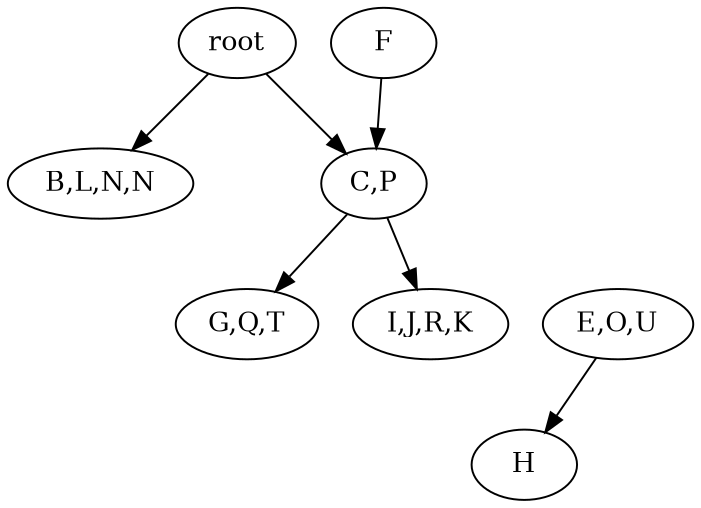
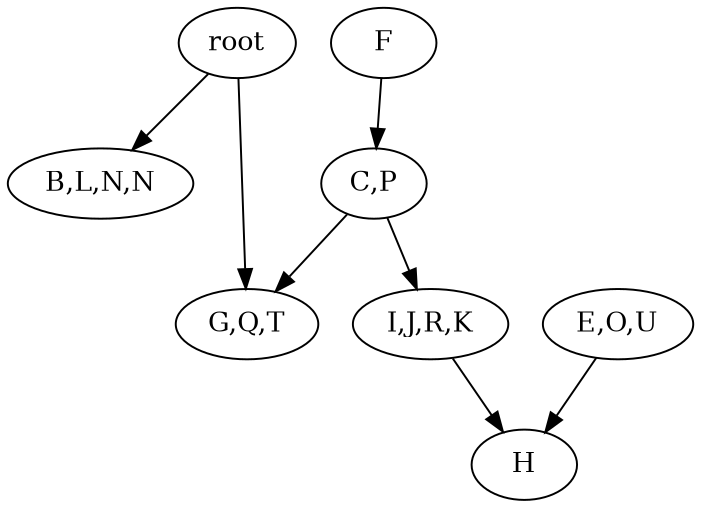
edge "root" -> "C,P": now "root" -> "G,Q,T"
edge "I,J,R,K" -> "H": added
